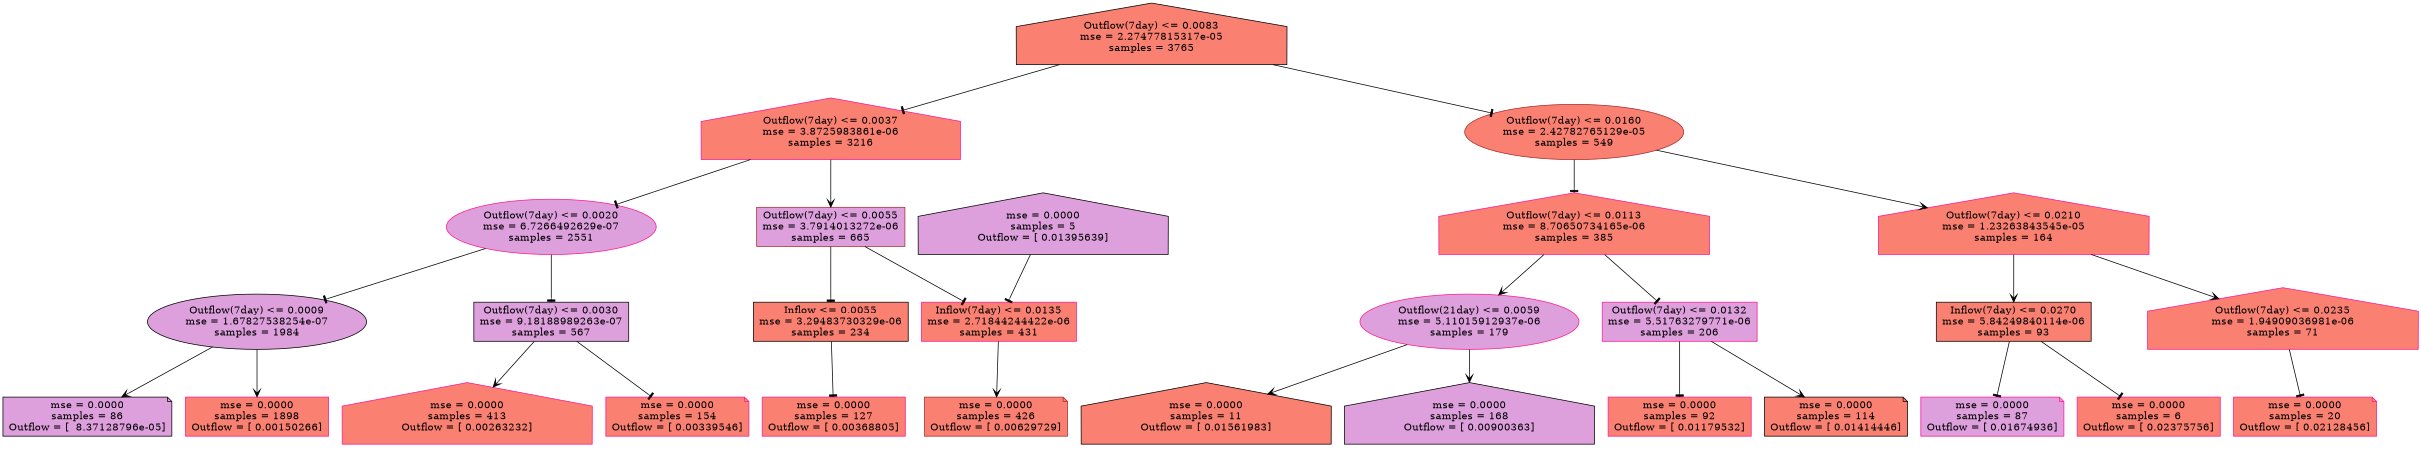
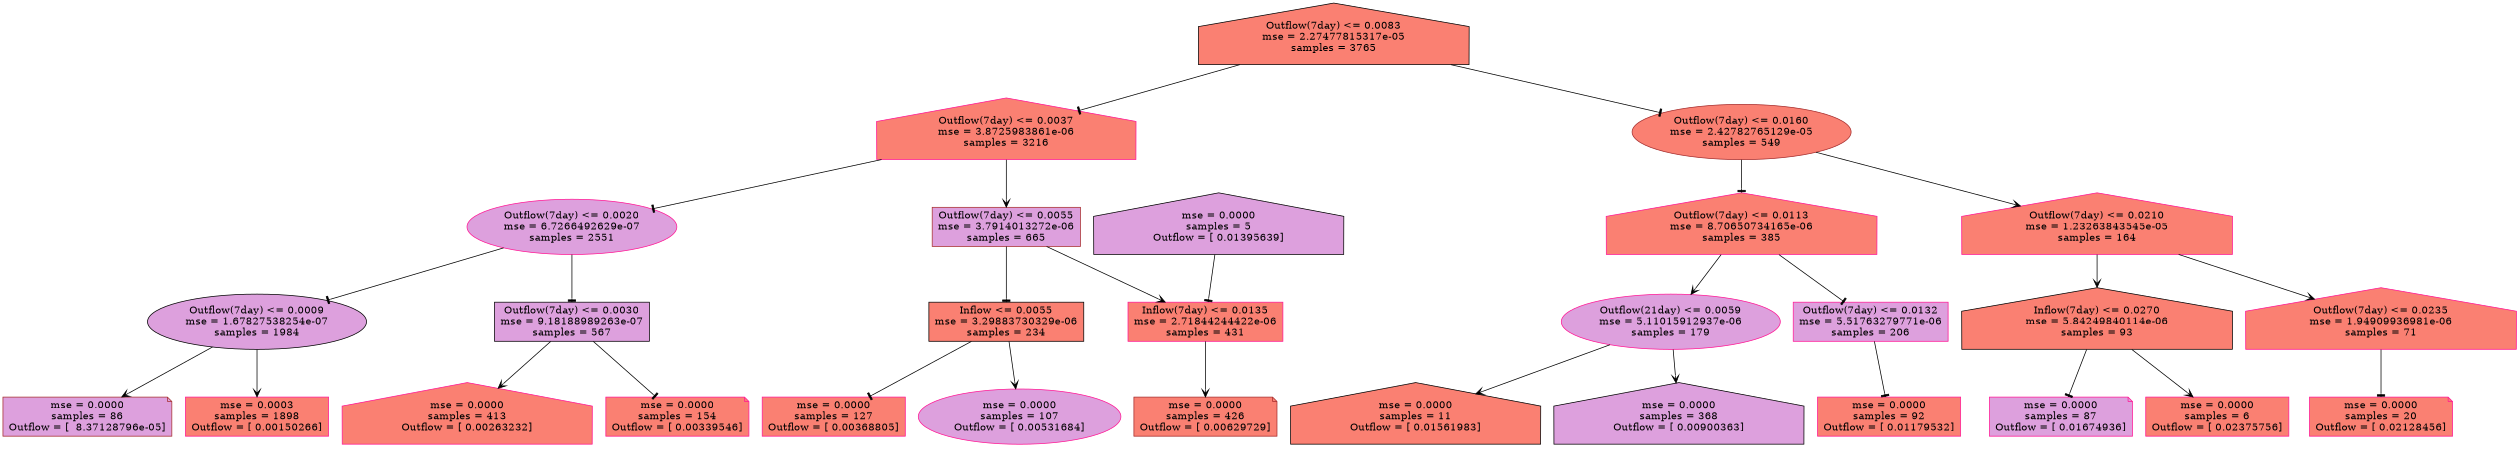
edge "Outflow(7day) <= 0.0055 mse = 3.7914013272e-06 samples = 665" -> "Inflow(7day) <= 0.0135 mse = 2.71844244422e-06 samples = 431": arrowhead tee -> vee
node "Inflow <= 0.0055 mse = 3.29483730329e-06 samples = 234": label "Inflow <= 0.0055 mse = 3.29483730329e-06 samples = 234" -> "Inflow <= 0.0055 mse = 3.29883730329e-06 samples = 234"
node "Inflow(7day) <= 0.0270 mse = 5.84249840114e-06 samples = 93": shape box -> house
node "Outflow(7day) <= 0.0235 mse = 1.94909036981e-06 samples = 71": label "Outflow(7day) <= 0.0235 mse = 1.94909036981e-06 samples = 71" -> "Outflow(7day) <= 0.0235 mse = 1.94909936981e-06 samples = 71"
edge "Inflow(7day) <= 0.0270 mse = 5.84249840114e-06 samples = 93" -> "mse = 0.0000 samples = 6 Outflow = [ 0.02375756]": arrowhead tee -> vee
node "mse = 0.0000 samples = 86 Outflow = [  8.37128796e-05]": color black -> brown
node "mse = 0.0000 samples = 1898 Outflow = [ 0.00150266]": label "mse = 0.0000 samples = 1898 Outflow = [ 0.00150266]" -> "mse = 0.0003 samples = 1898 Outflow = [ 0.00150266]"
node "mse = 0.0000 samples = 107 Outflow = [ 0.00531684]": added
node "mse = 0.0000 samples = 168 Outflow = [ 0.00900363]": label "mse = 0.0000 samples = 168 Outflow = [ 0.00900363]" -> "mse = 0.0000 samples = 368 Outflow = [ 0.00900363]"
node "mse = 0.0000 samples = 114 Outflow = [ 0.01414446]": removed
